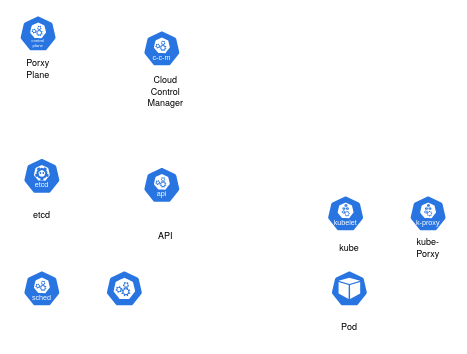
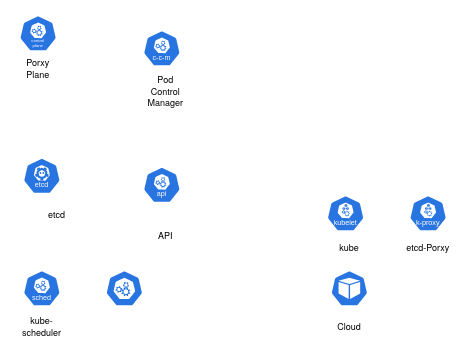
node "Cloud Control Manager": label "Cloud Control Manager" -> "Pod Control Manager"
node "etcd": moved (42, 214) -> (57, 214)
node "kube-Porxy": label "kube-Porxy" -> "etcd-Porxy"
node "kube-scheduler": added
node "Pod": label "Pod" -> "Cloud"
